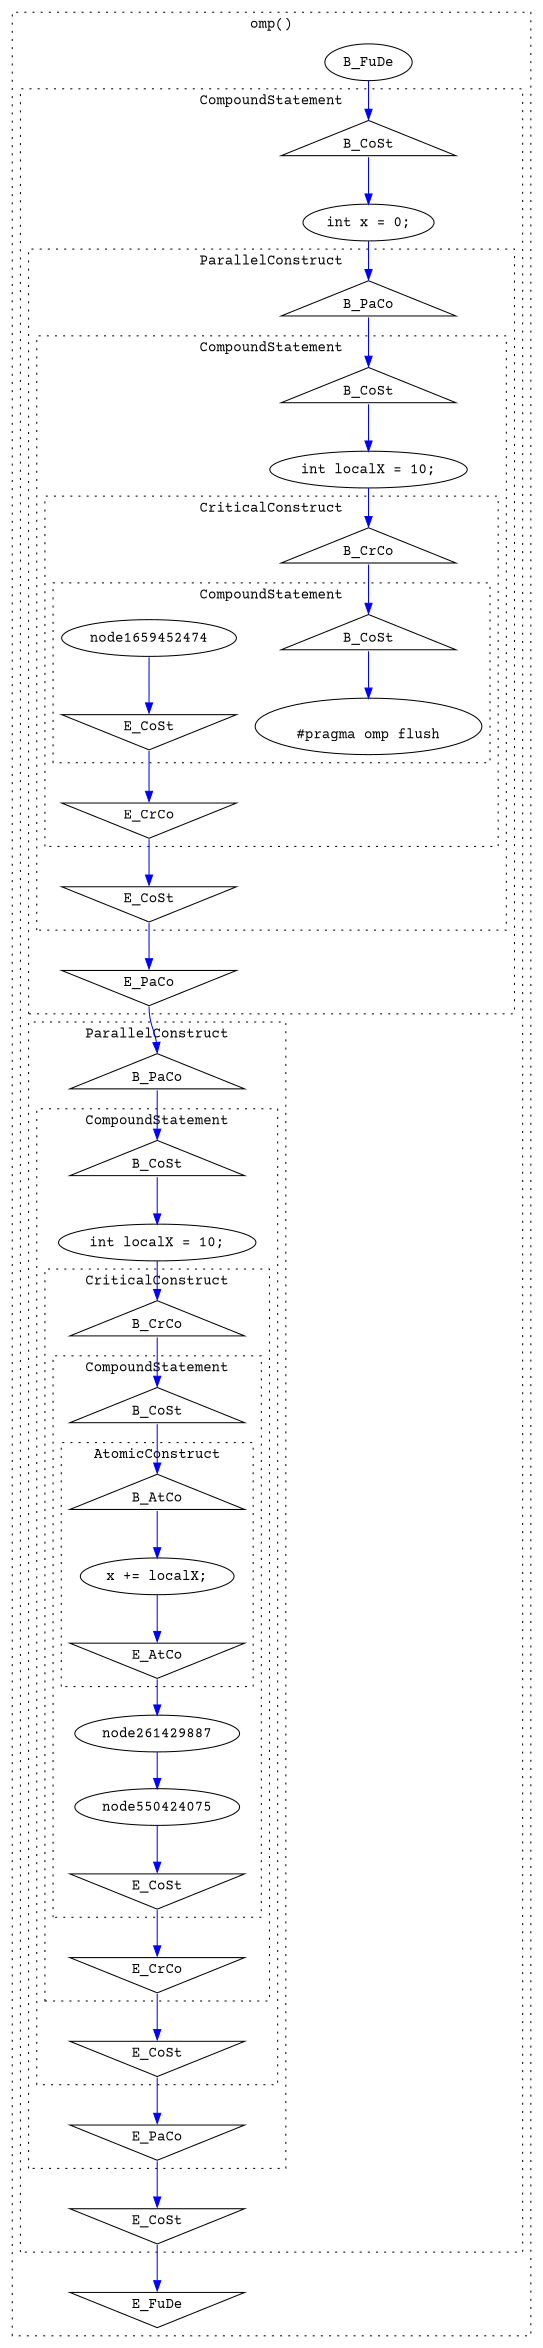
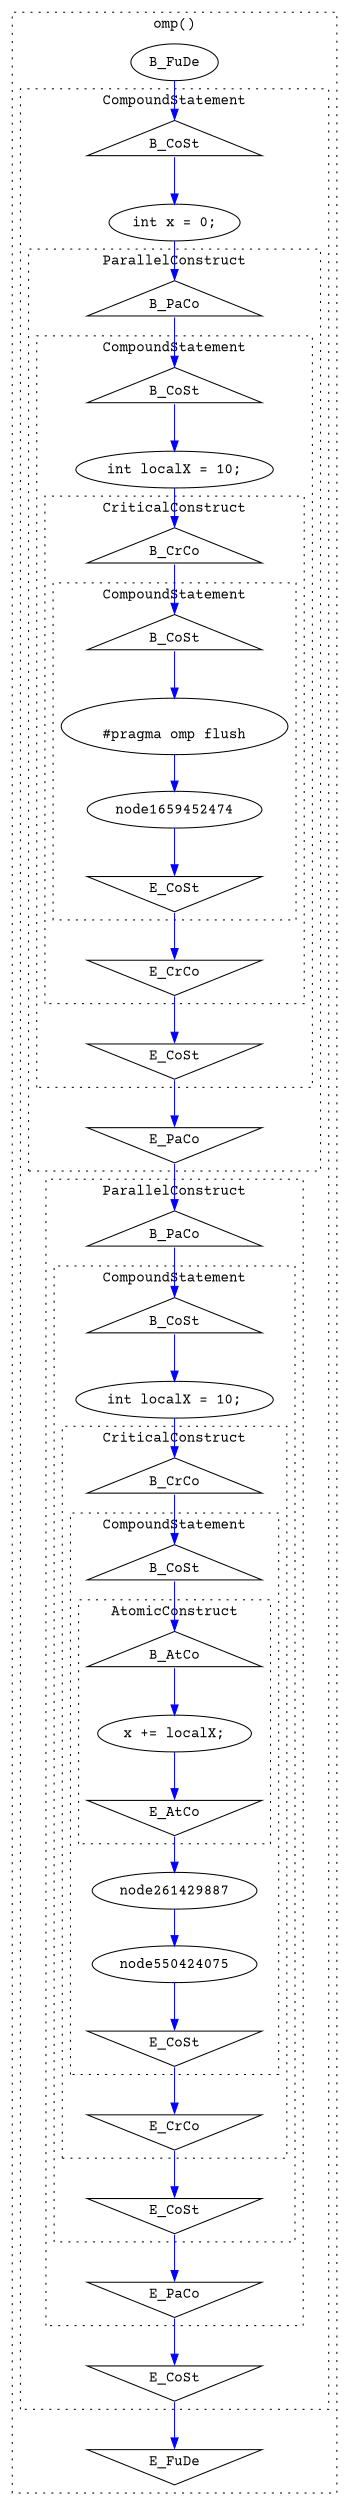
edge "#pragma omp flush" -> "node1659452474": added
